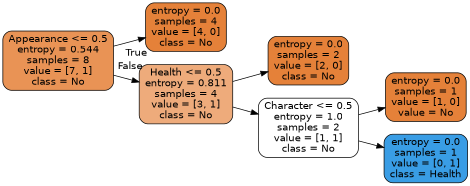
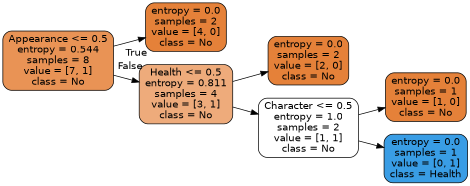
node "entropy = 0.0 samples = 4 value = [4, 0] class = No": label "entropy = 0.0 samples = 4 value = [4, 0] class = No" -> "entropy = 0.0 samples = 2 value = [4, 0] class = No"
node "entropy = 0.0 samples = 1 value = [1, 0] value = No": label "entropy = 0.0 samples = 1 value = [1, 0] value = No" -> "entropy = 0.0 samples = 1 value = [1, 0] class = No"
